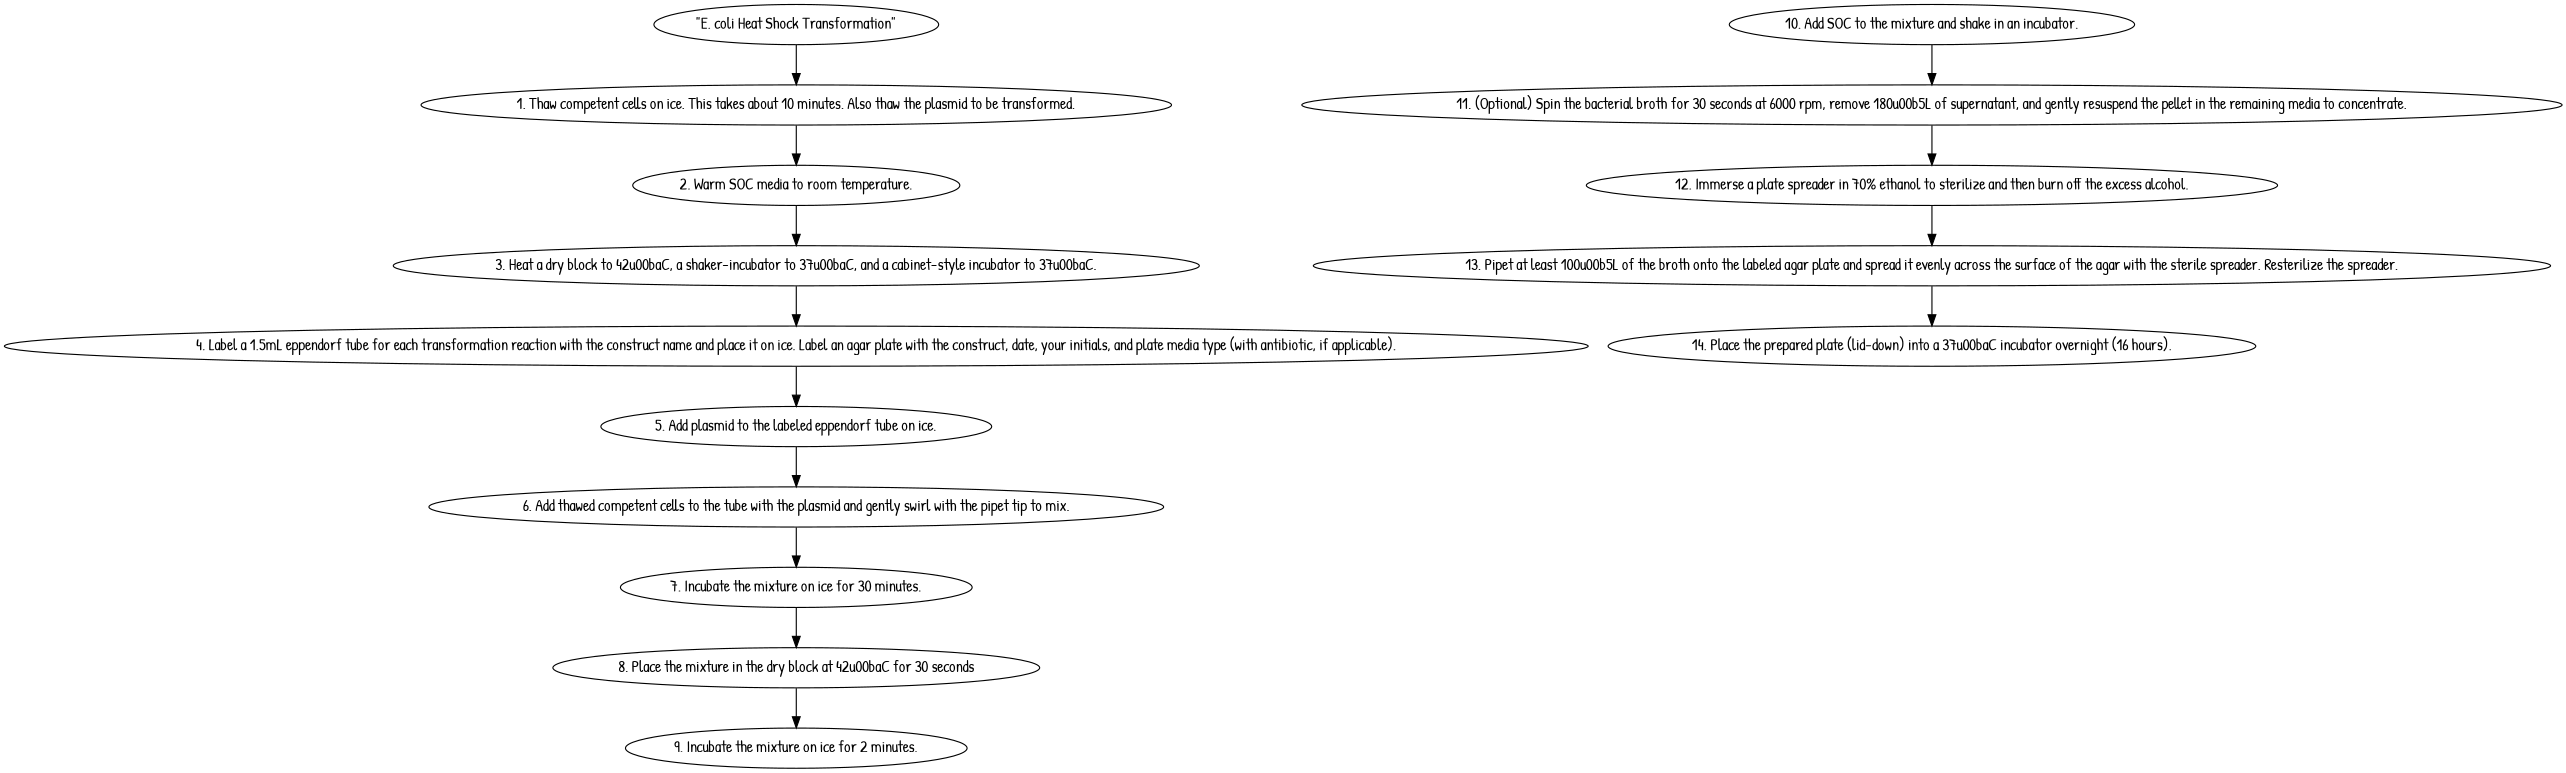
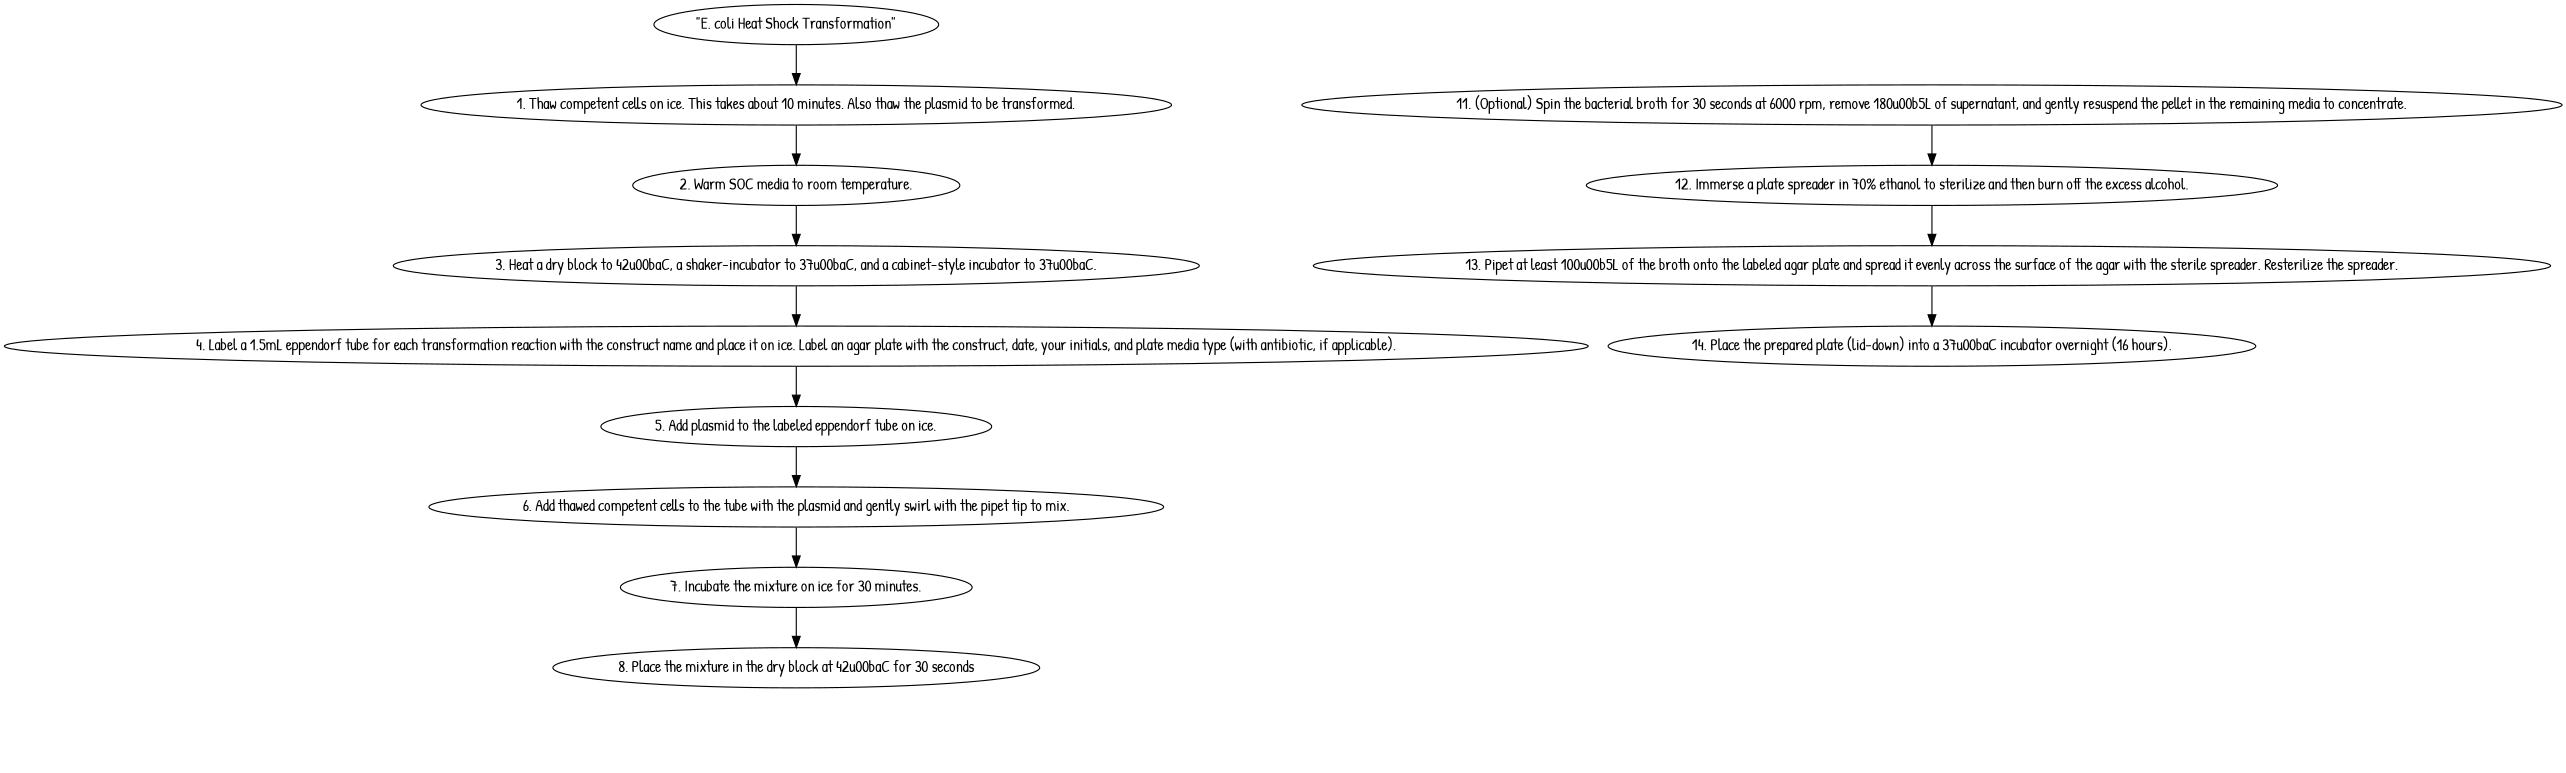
node "10. Add SOC to the mixture and shake in an incubator.": removed
node "9. Incubate the mixture on ice for 2 minutes.": removed
